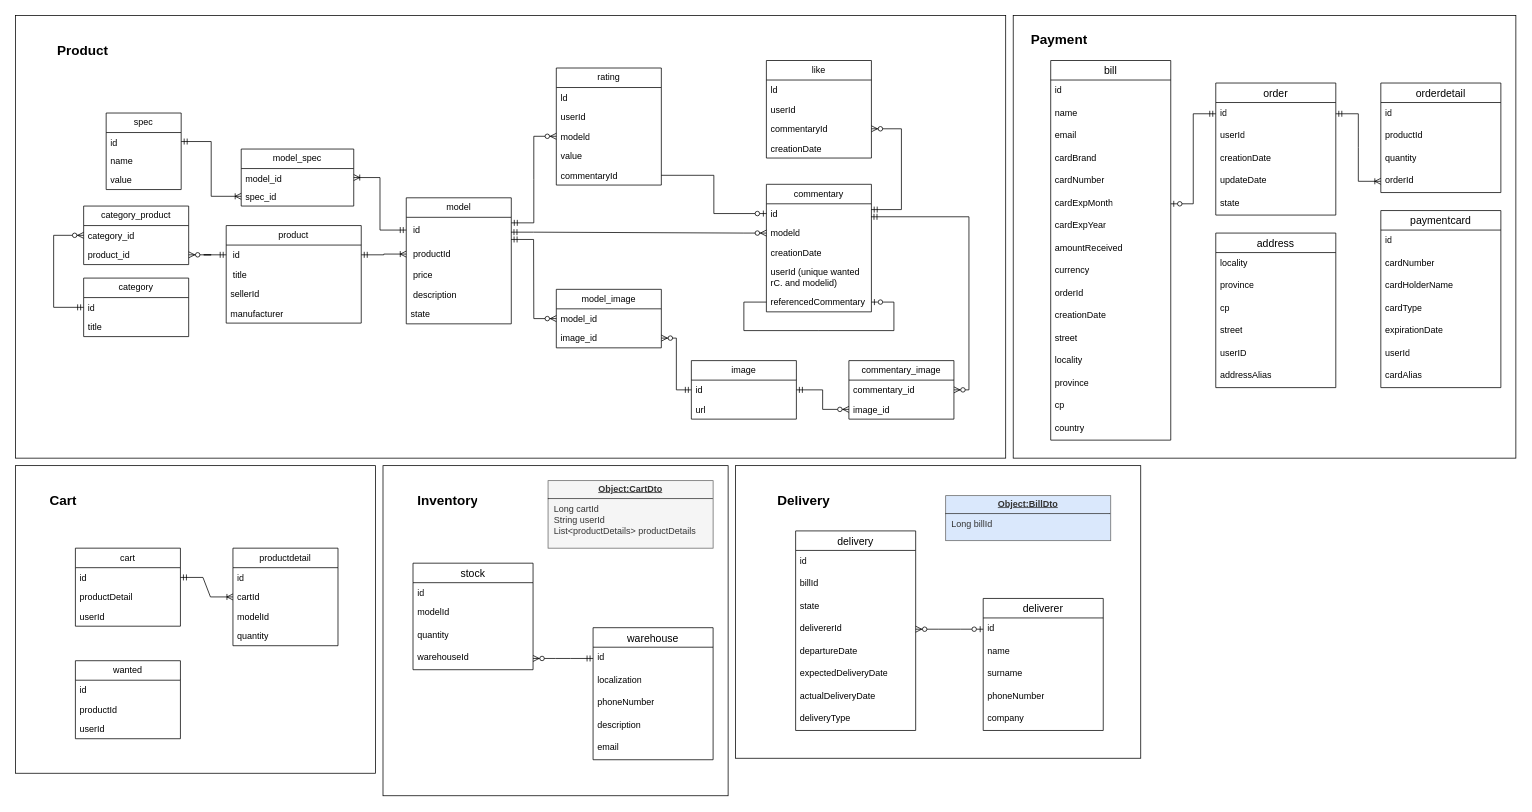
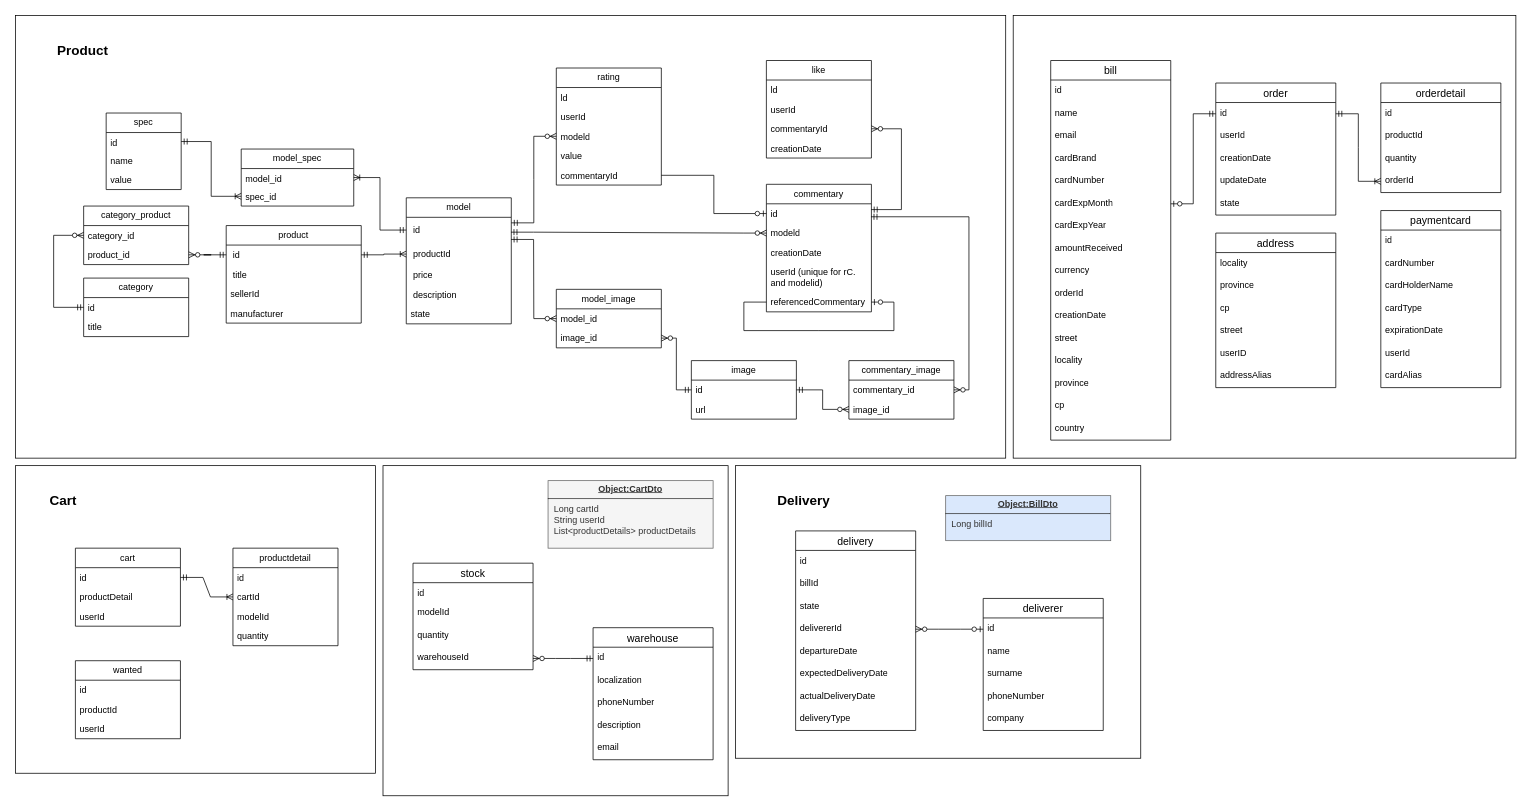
node "Payment": removed
node "userId (unique wanted rC. and modelid)": label "userId (unique wanted rC. and modelid)" -> "userId (unique for rC. and modelid)"
node "Inventory": removed
